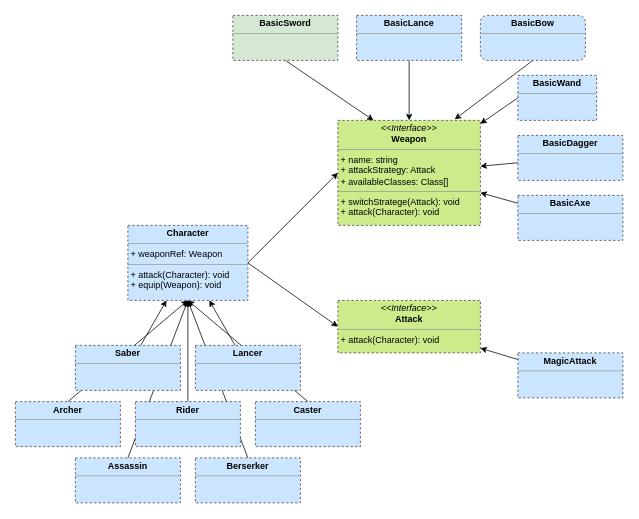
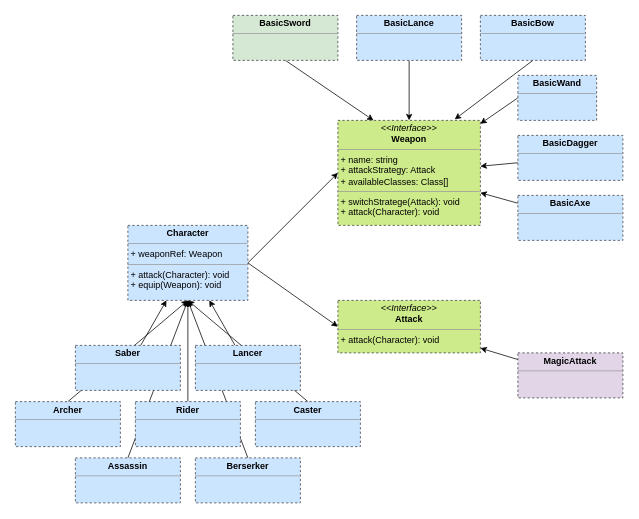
node "BasicBow": shape rounded rectangle -> rectangle
node "MagicAttack": fillcolor #cce5ff -> #e1d5e7
